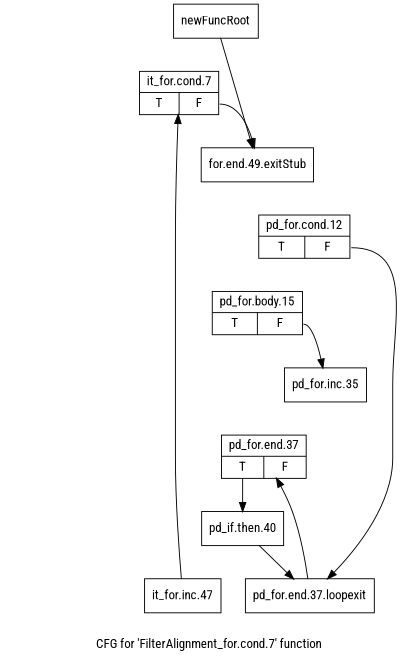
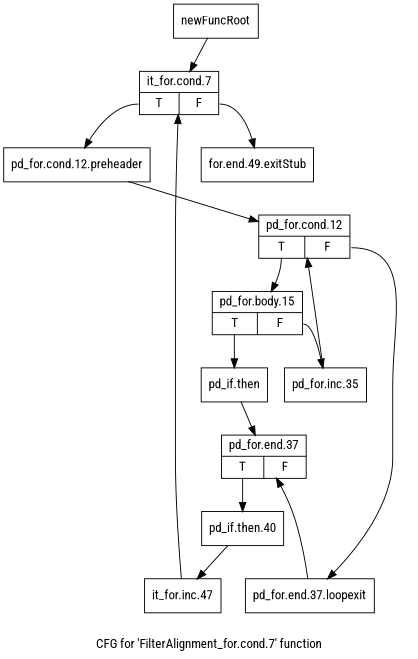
edge "newFuncRoot" -> "for.end.49.exitStub": now "newFuncRoot" -> "it_for.cond.7"
node "pd_for.cond.12.preheader": added
edge "pd_for.cond.12" -> "pd_for.body.15": added
edge "pd_for.inc.35" -> "pd_for.cond.12": added
node "pd_if.then": added
edge "pd_if.then.40" -> "pd_for.end.37.loopexit": now "pd_if.then.40" -> "it_for.inc.47"
